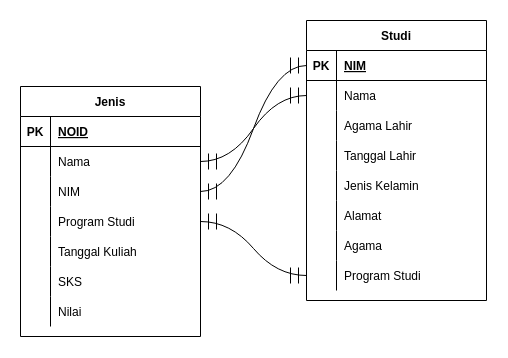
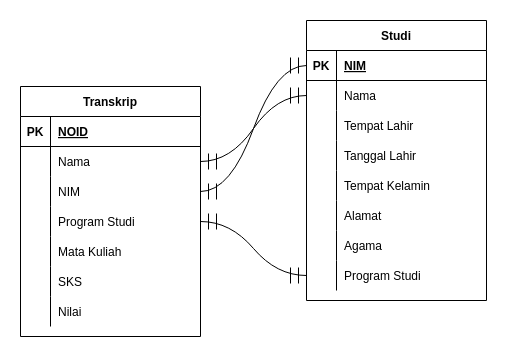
node "Jenis": label "Jenis" -> "Transkrip"
node "Agama Lahir": label "Agama Lahir" -> "Tempat Lahir"
node "Jenis Kelamin": label "Jenis Kelamin" -> "Tempat Kelamin"
node "Tanggal Kuliah": label "Tanggal Kuliah" -> "Mata Kuliah"
